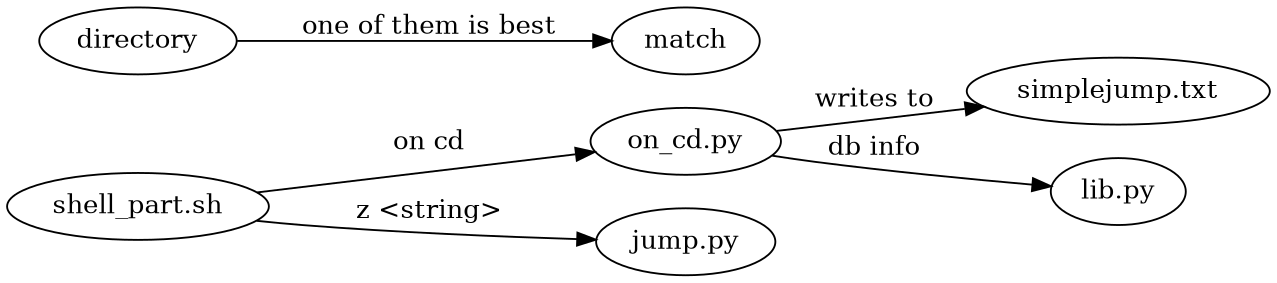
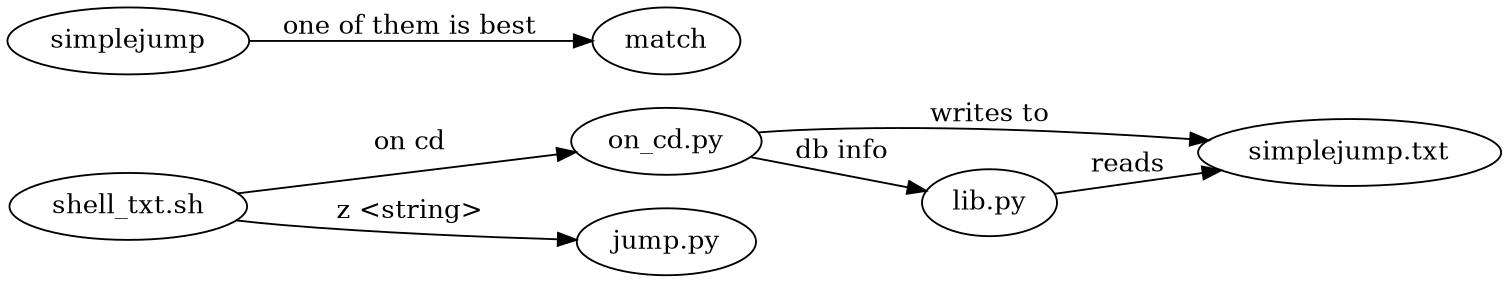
node "directory": label "directory" -> "simplejump"
edge "lib.py" -> "simplejump.txt": added, label "reads"
node "shell_part.sh": label "shell_part.sh" -> "shell_txt.sh"
